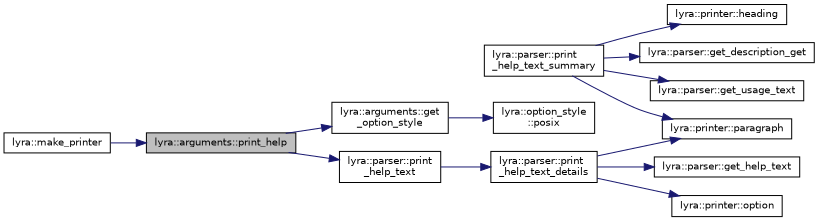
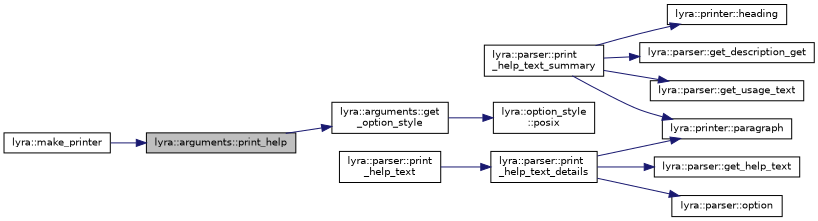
edge "lyra::arguments::print_help" -> "lyra::parser::print _help_text": removed
node "lyra::printer::option": label "lyra::printer::option" -> "lyra::parser::option"
